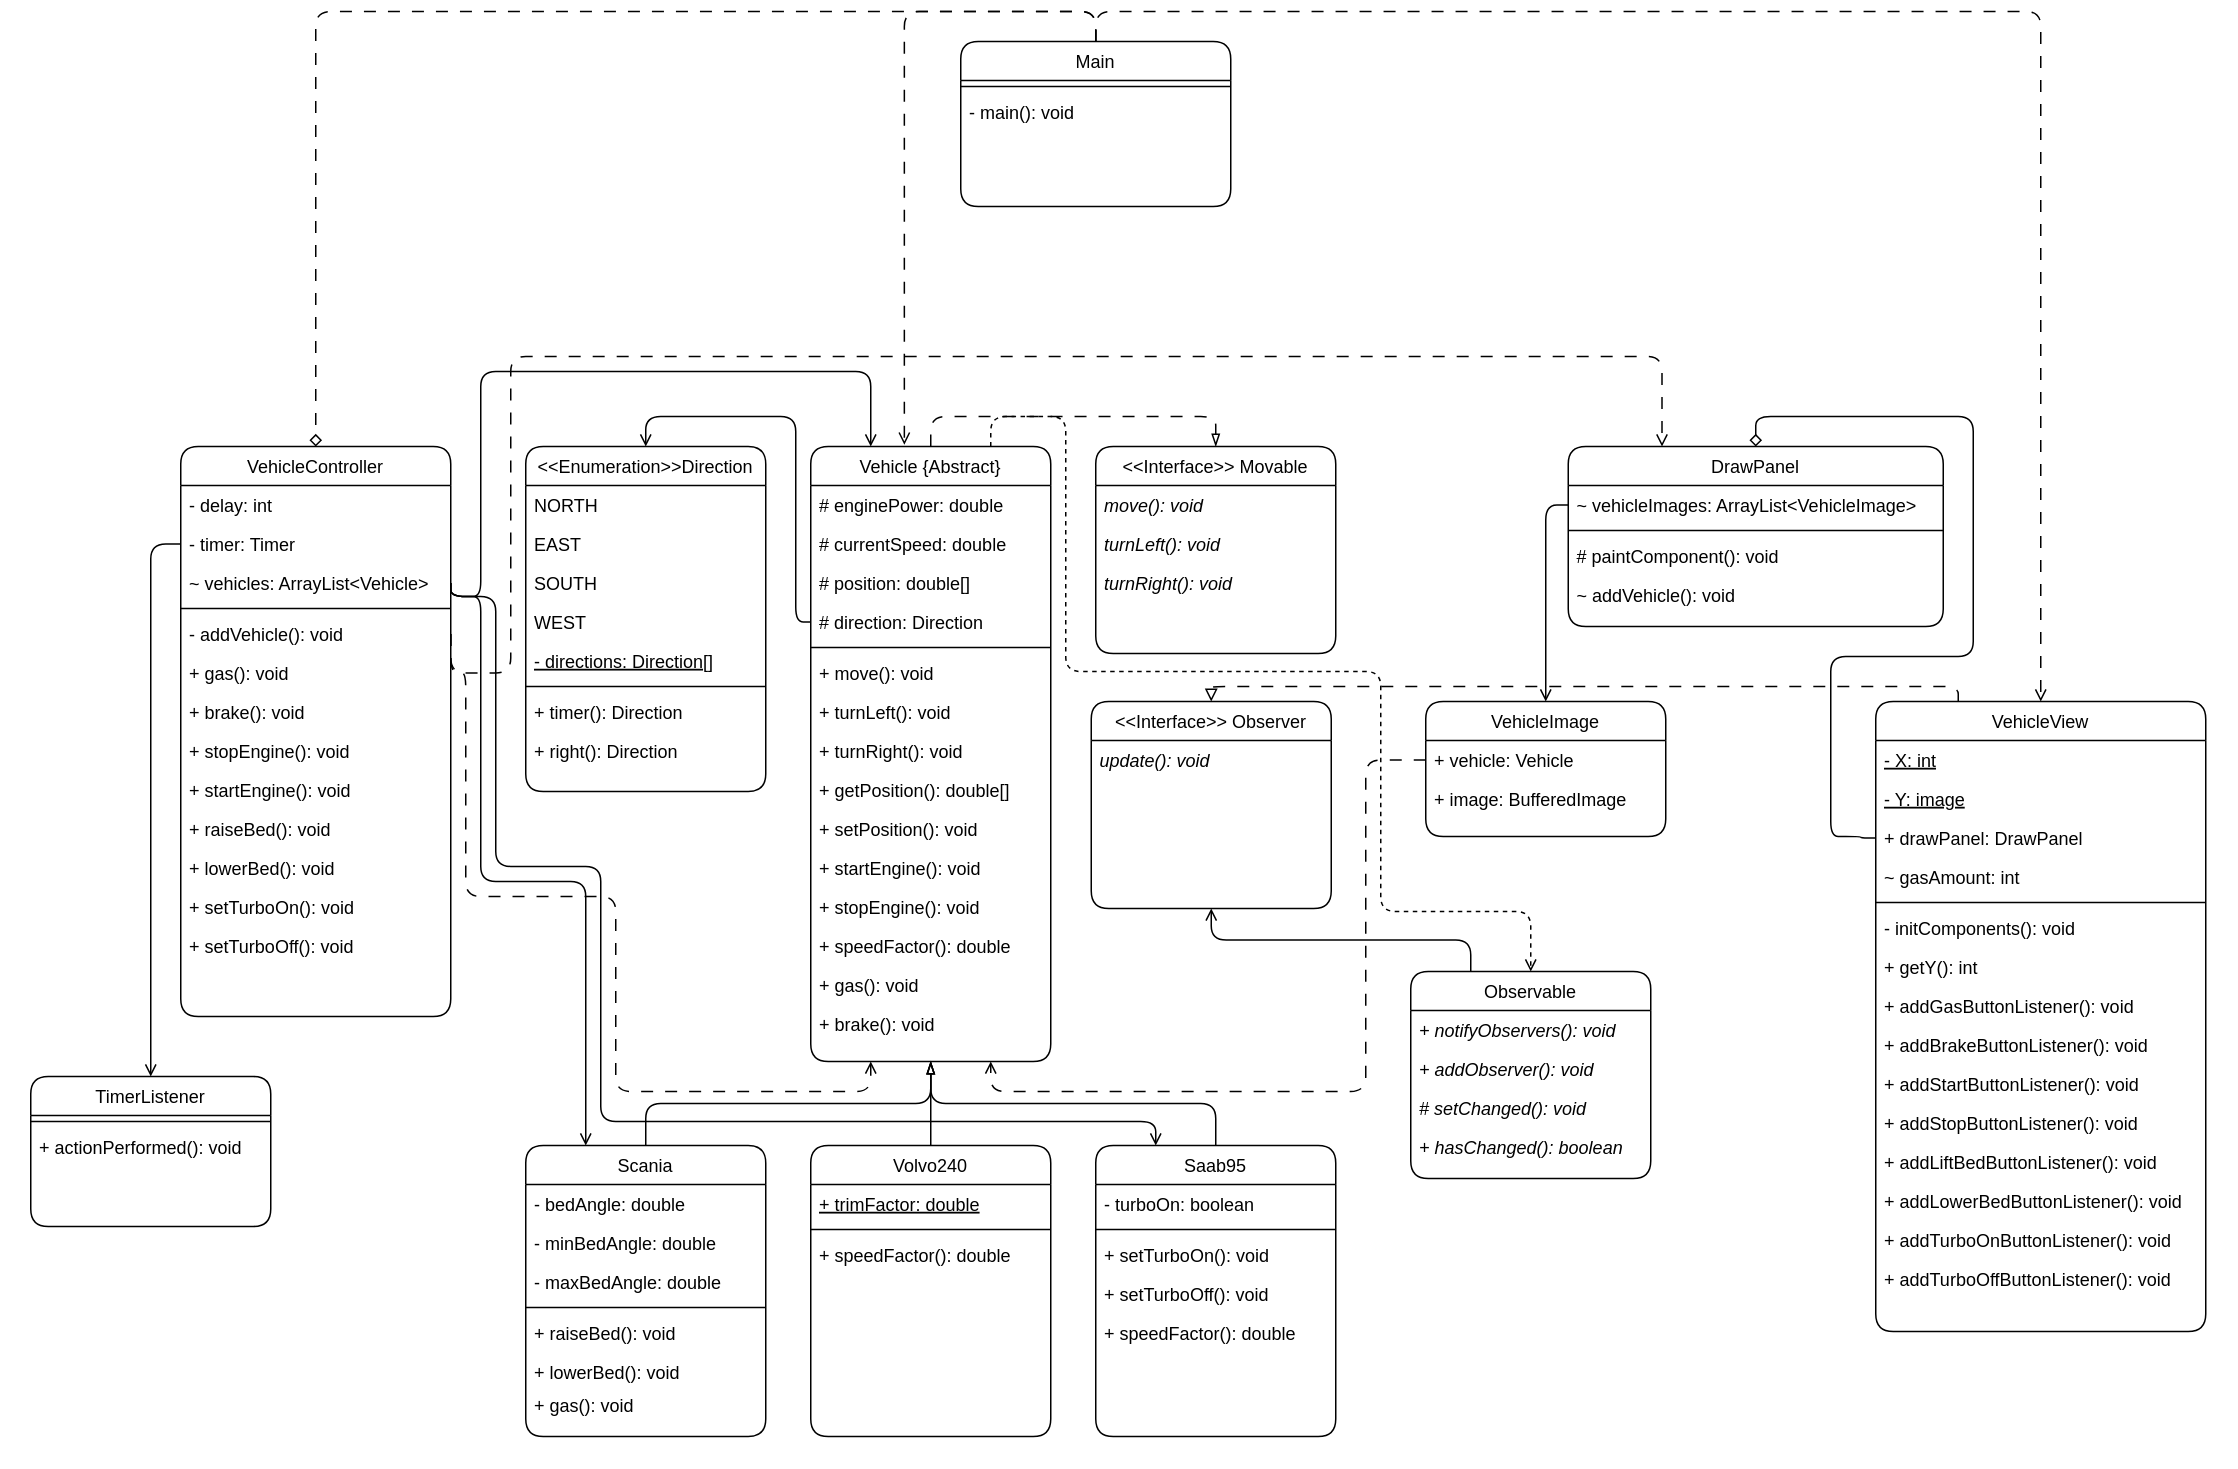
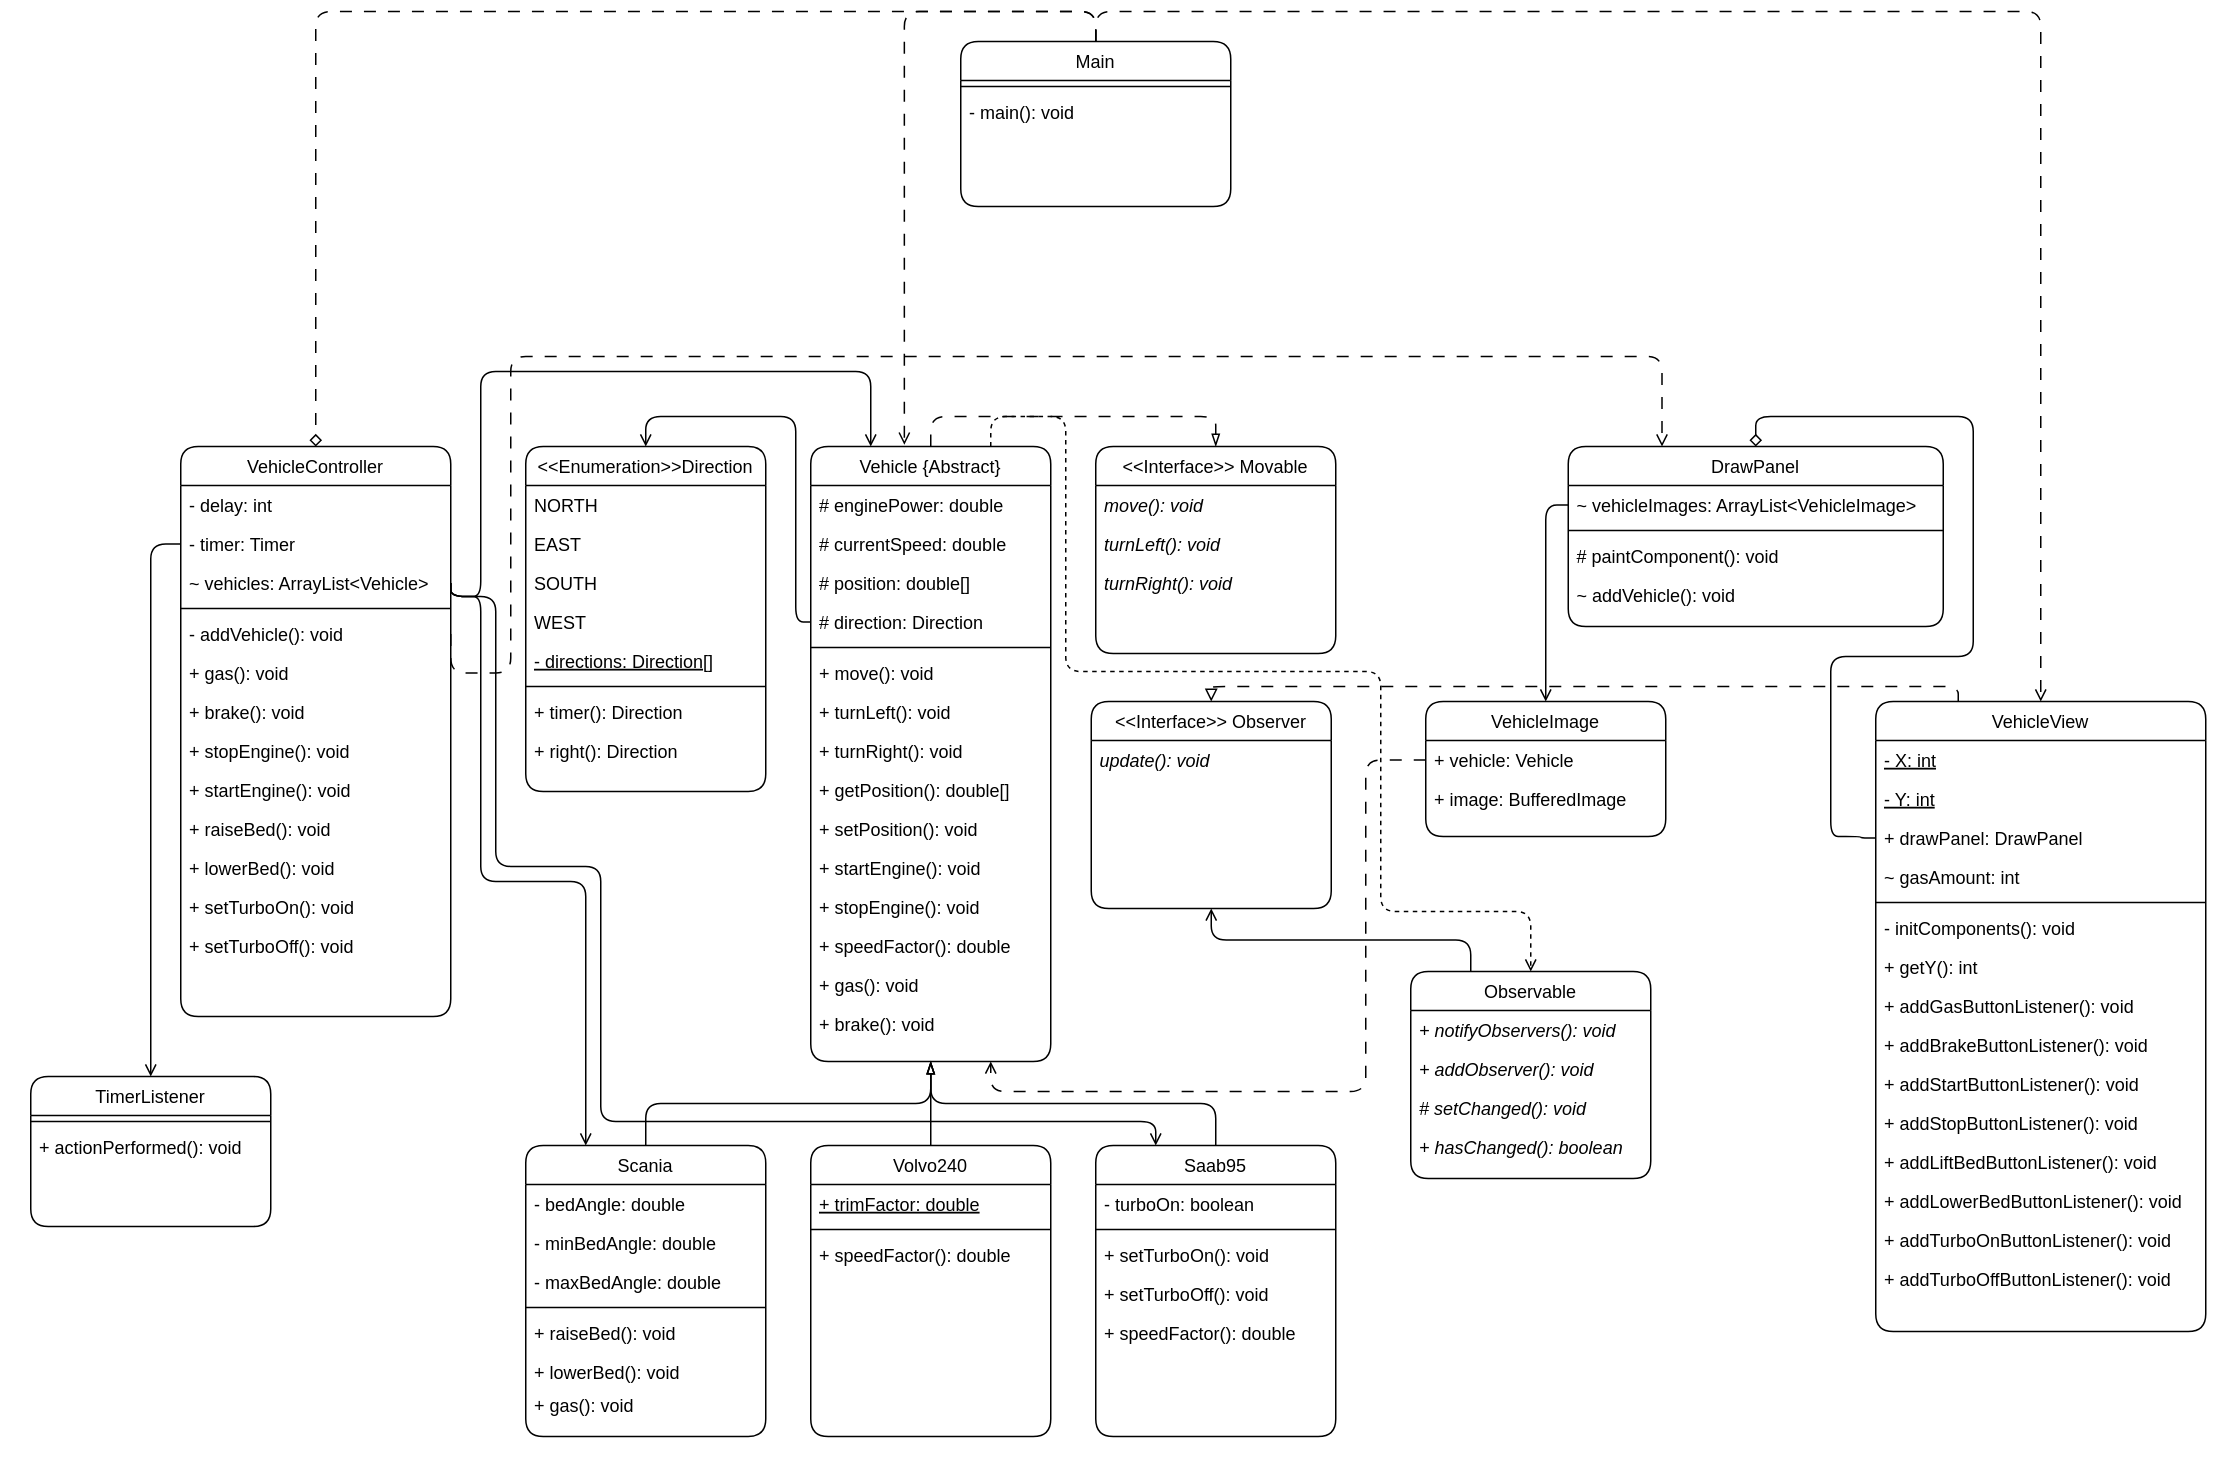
node "- Y: image": label "- Y: image" -> "- Y: int"
edge "- addVehicle(): void" -> "Vehicle {Abstract}": removed
